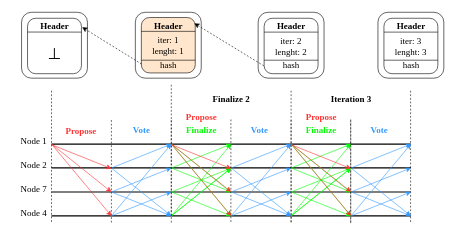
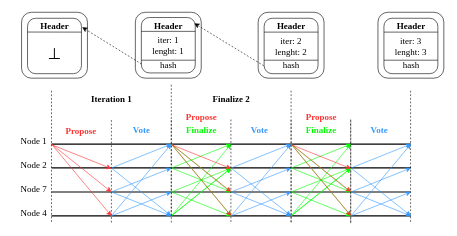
node "iter: 1 lenght: 1": fillcolor #ffe6cc -> #ffffff
node "Iteration 1": added
node "Iteration 3": removed
